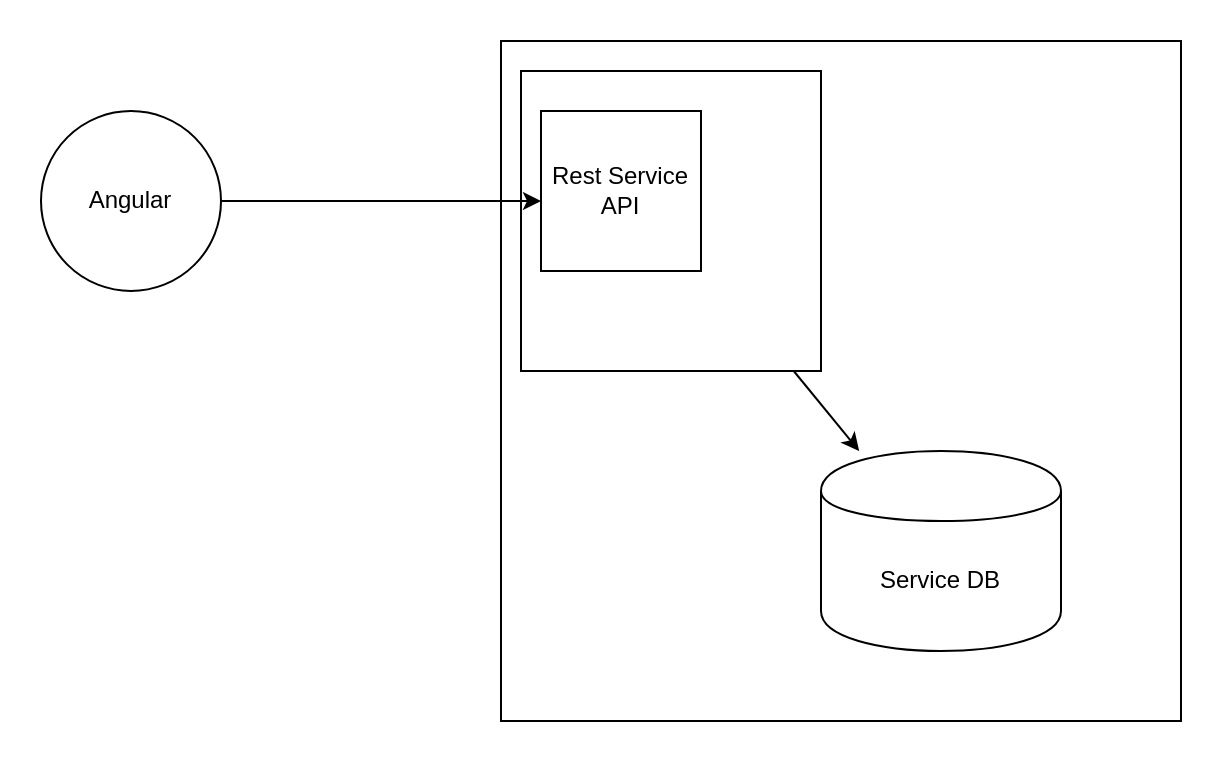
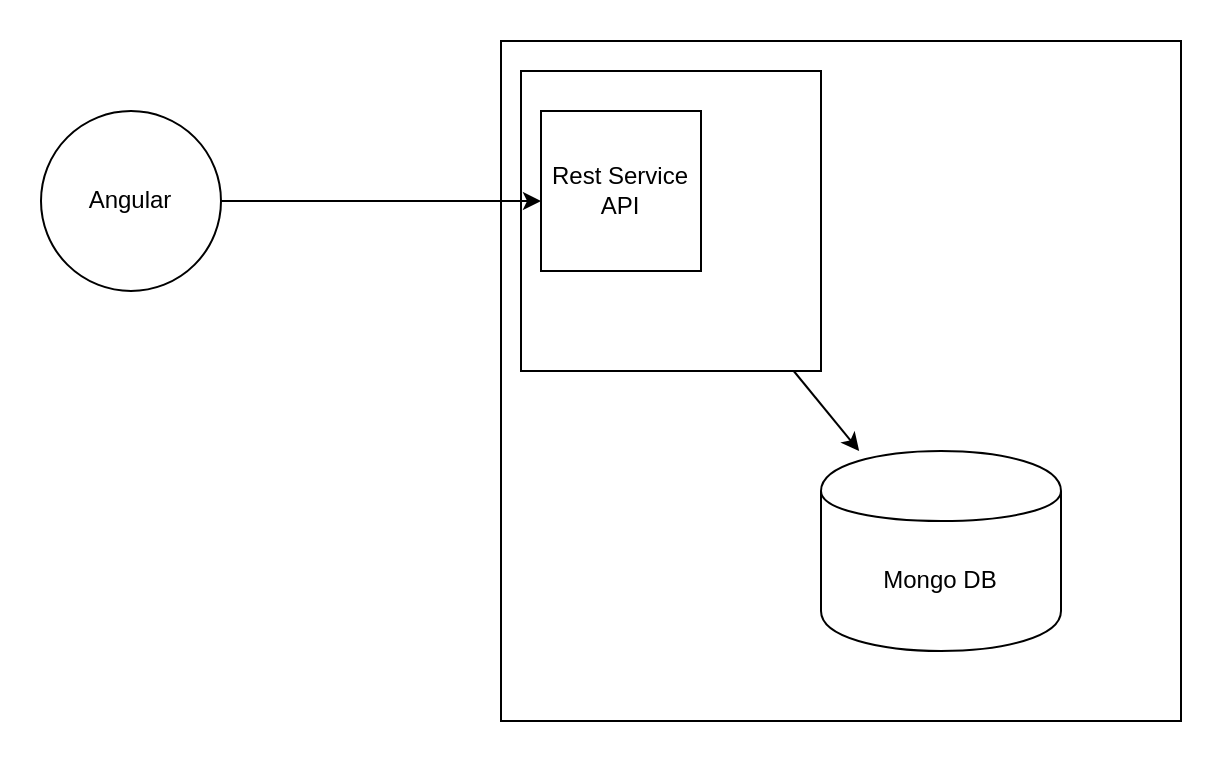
node "Service DB": label "Service DB" -> "Mongo DB"
